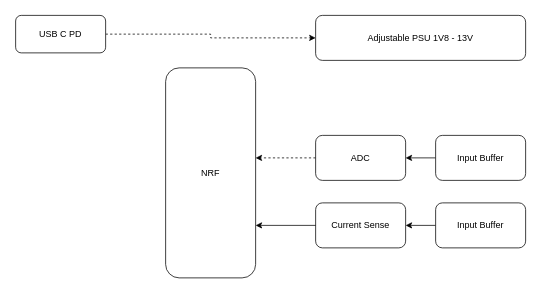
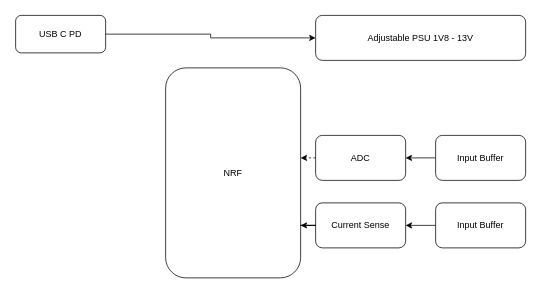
edge "USB C PD" -> "Adjustable PSU 1V8 - 13V": style dashed -> solid
node "NRF": size 90x210 -> 135x210
